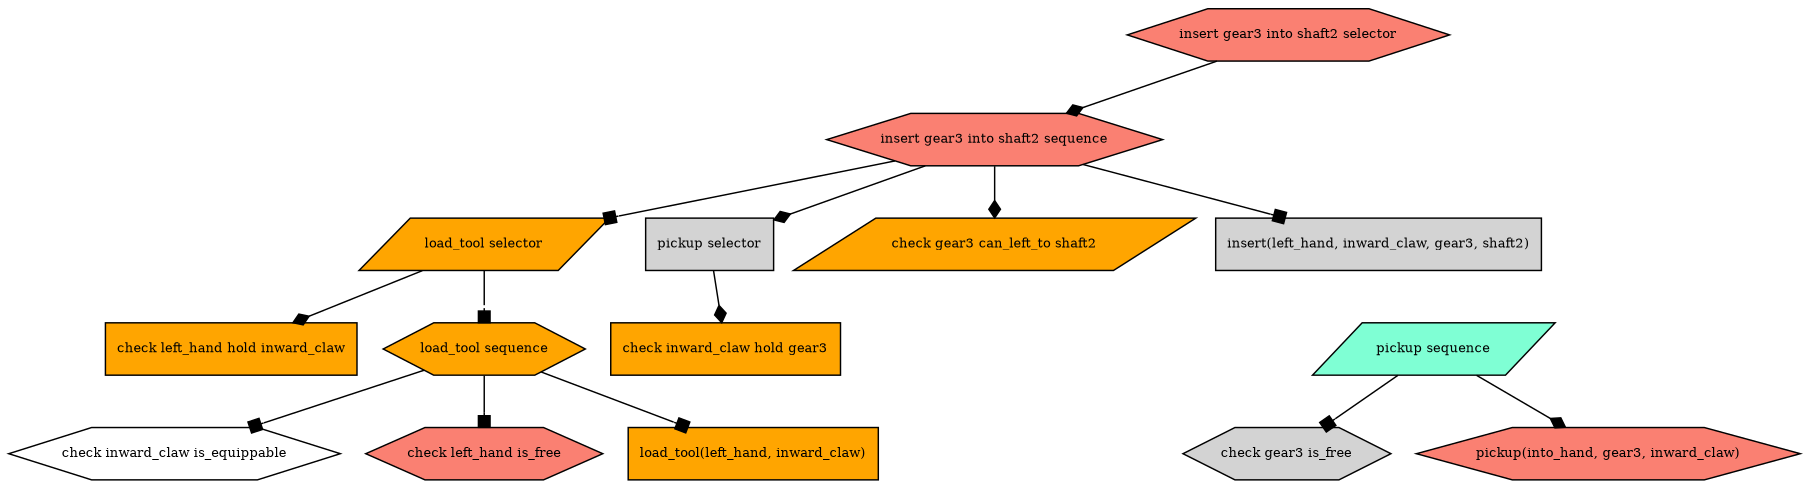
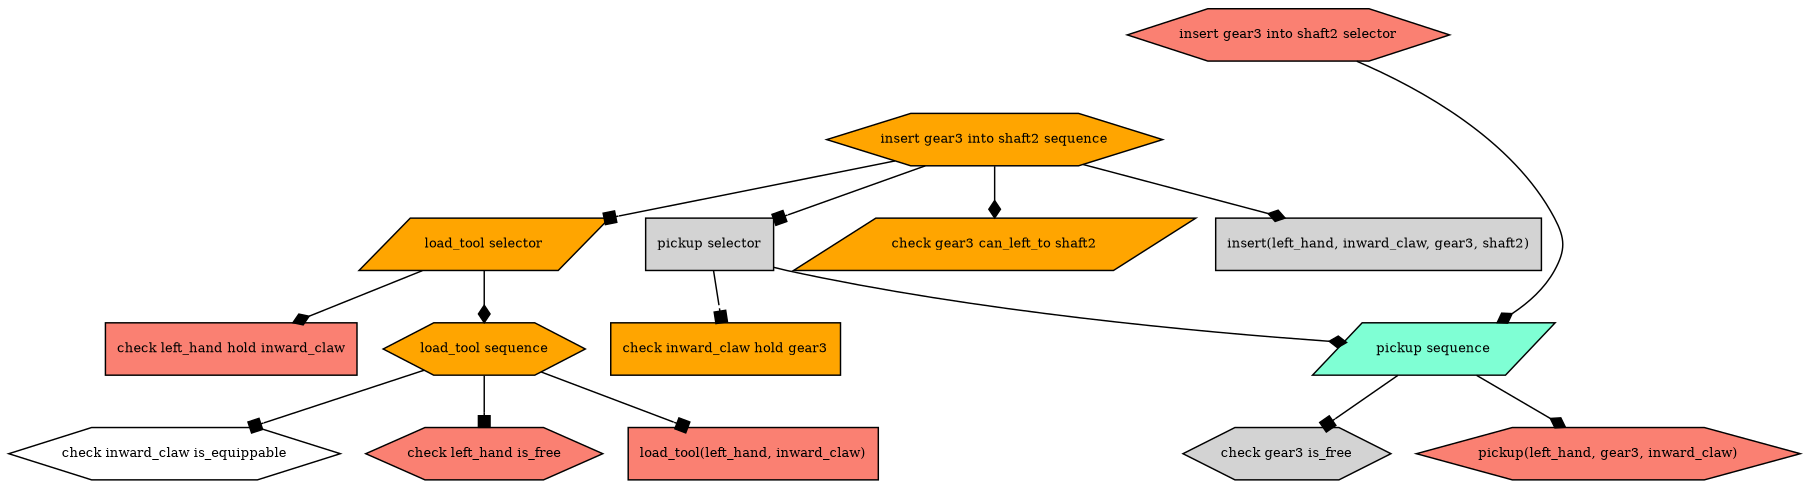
edge "insert gear3 into shaft2 selector" -> "insert gear3 into shaft2 sequence": now "insert gear3 into shaft2 selector" -> "pickup sequence"
node "insert gear3 into shaft2 sequence": fillcolor salmon -> orange
edge "insert gear3 into shaft2 sequence" -> "insert(left_hand, inward_claw, gear3, shaft2)": arrowhead box -> diamond
edge "insert gear3 into shaft2 sequence" -> "pickup selector": arrowhead diamond -> box
edge "load_tool selector" -> "load_tool sequence": arrowhead box -> diamond
edge "pickup selector" -> "check inward_claw hold gear3": arrowhead diamond -> box
edge "pickup selector" -> "pickup sequence": added
node "check left_hand hold inward_claw": fillcolor orange -> salmon
node "load_tool(left_hand, inward_claw)": fillcolor orange -> salmon
node "pickup(into_hand, gear3, inward_claw)": label "pickup(into_hand, gear3, inward_claw)" -> "pickup(left_hand, gear3, inward_claw)"
